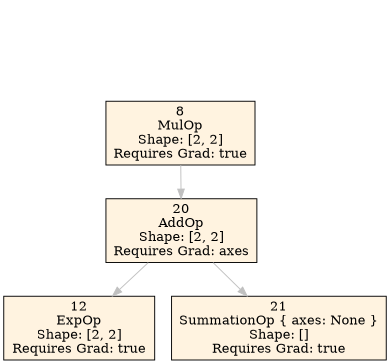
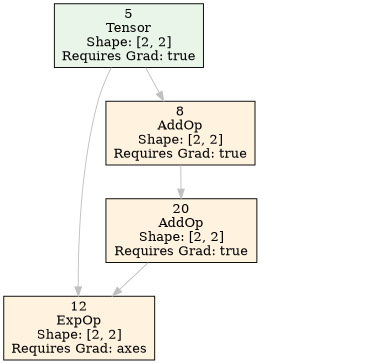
node "5 Tensor Shape: [2, 2] Requires Grad: true": added
node "8 MulOp Shape: [2, 2] Requires Grad: true": label "8 MulOp Shape: [2, 2] Requires Grad: true" -> "8 AddOp Shape: [2, 2] Requires Grad: true"
node "20 AddOp Shape: [2, 2] Requires Grad: axes": label "20 AddOp Shape: [2, 2] Requires Grad: axes" -> "20 AddOp Shape: [2, 2] Requires Grad: true"
node "12 ExpOp Shape: [2, 2] Requires Grad: true": label "12 ExpOp Shape: [2, 2] Requires Grad: true" -> "12 ExpOp Shape: [2, 2] Requires Grad: axes"
node "21 SummationOp { axes: None } Shape: [] Requires Grad: true": removed
